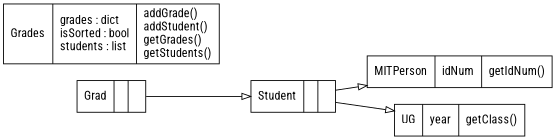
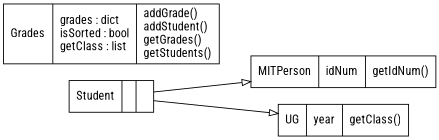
node "Grades": text "students : list" -> "getClass : list"
node "Grad": removed
